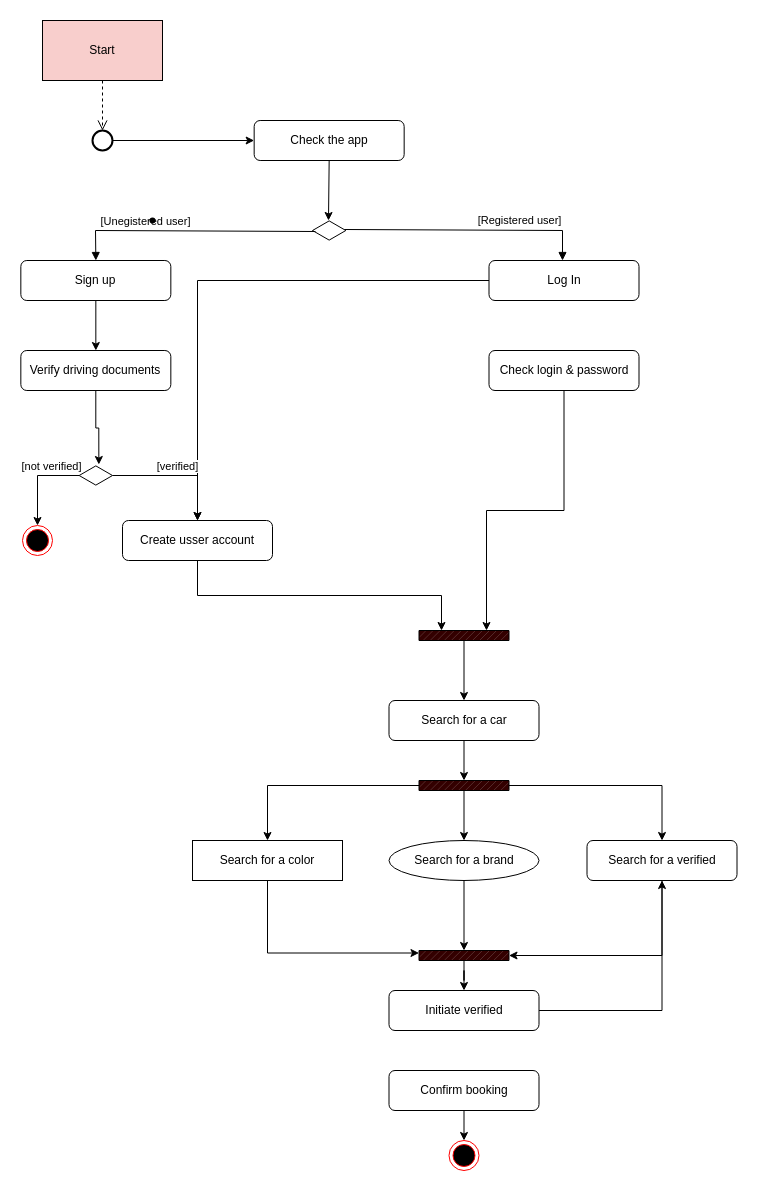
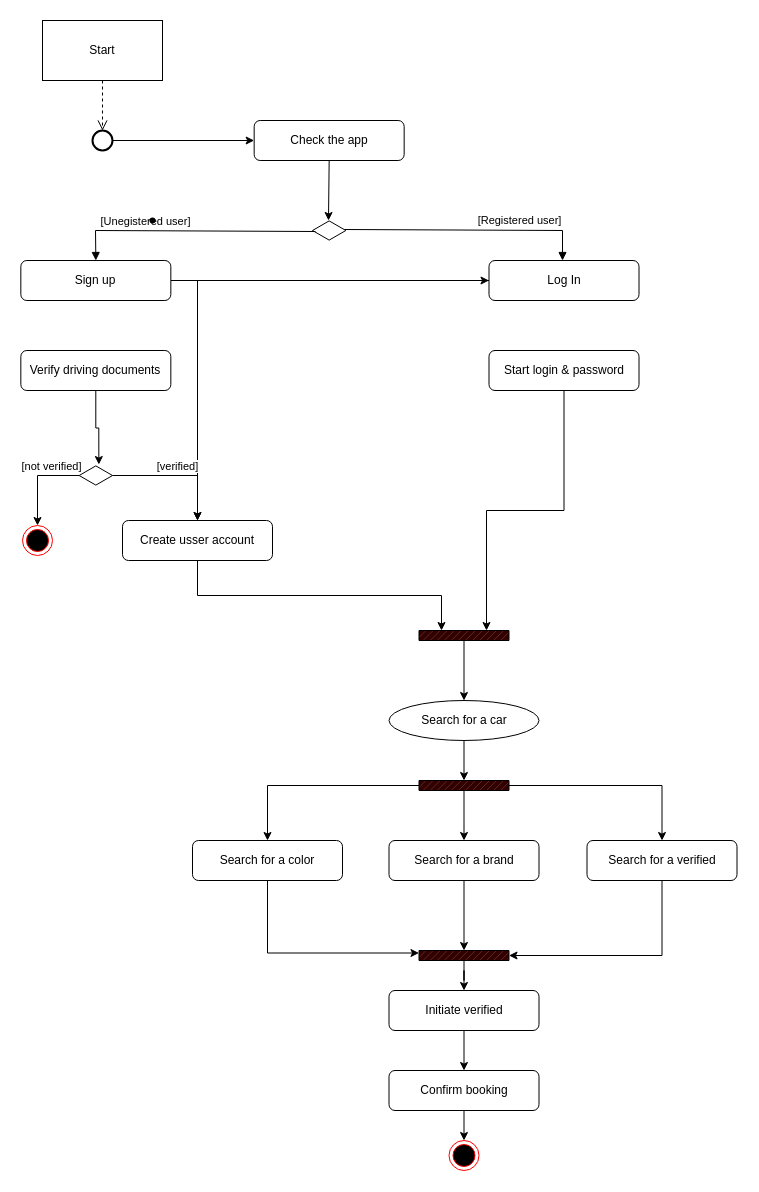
node "Start": fillcolor #f8cecc -> #ffffff
edge "Sign up" -> "Verify driving documents": now "Sign up" -> "Log In"
node "Check login & password": label "Check login & password" -> "Start login & password"
node "Search for a car": shape rounded rectangle -> ellipse
node "Search for a color": shape rectangle -> rounded rectangle
node "Search for a brand": shape ellipse -> rounded rectangle
edge "Initiate verified" -> "Search for a verified": now "Initiate verified" -> "Confirm booking"
